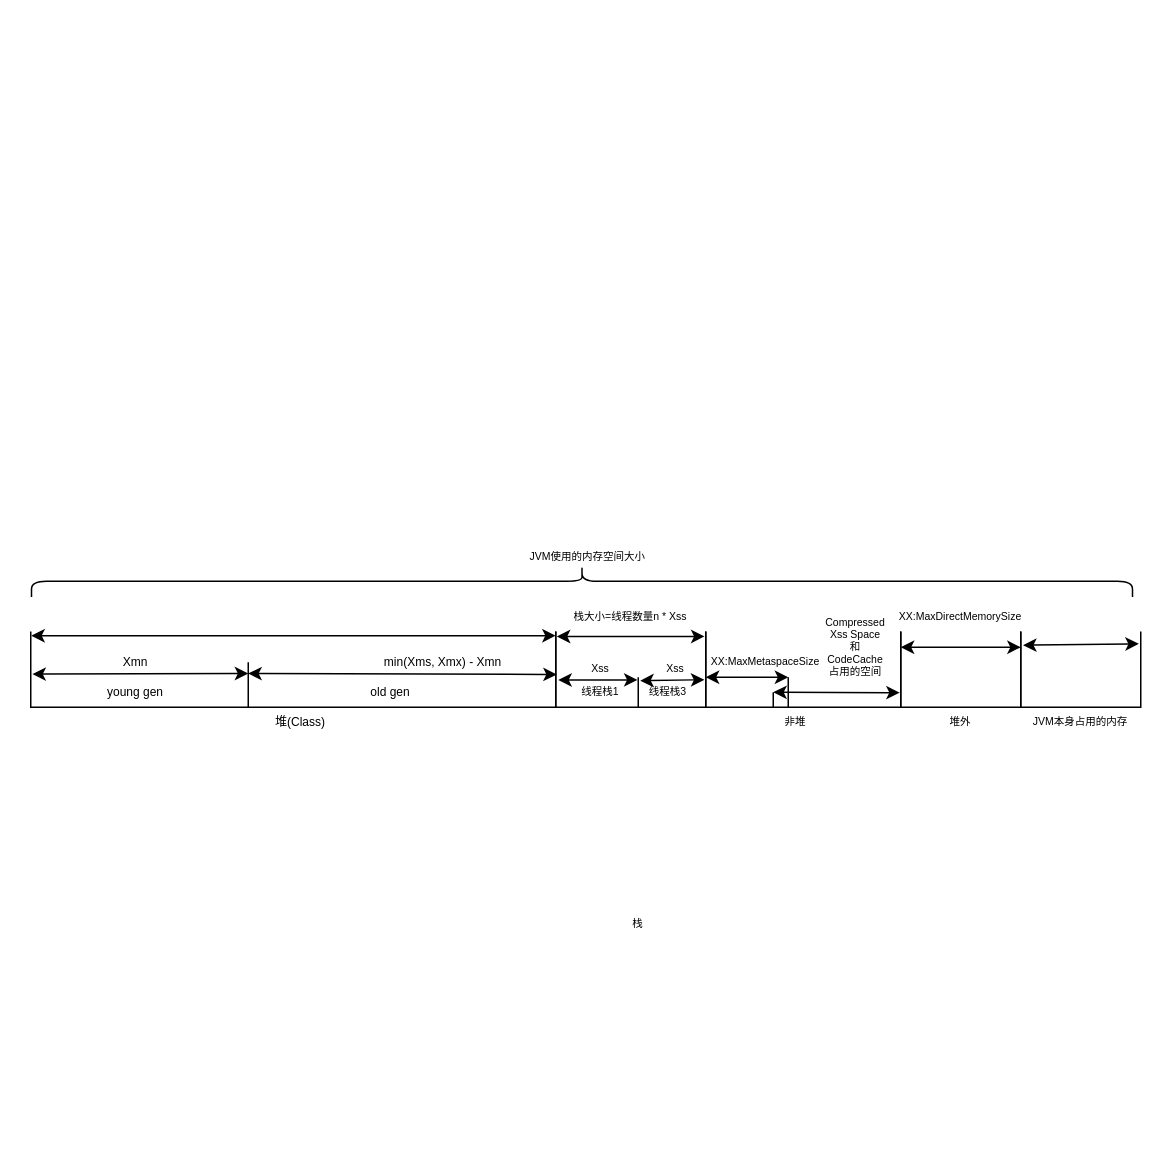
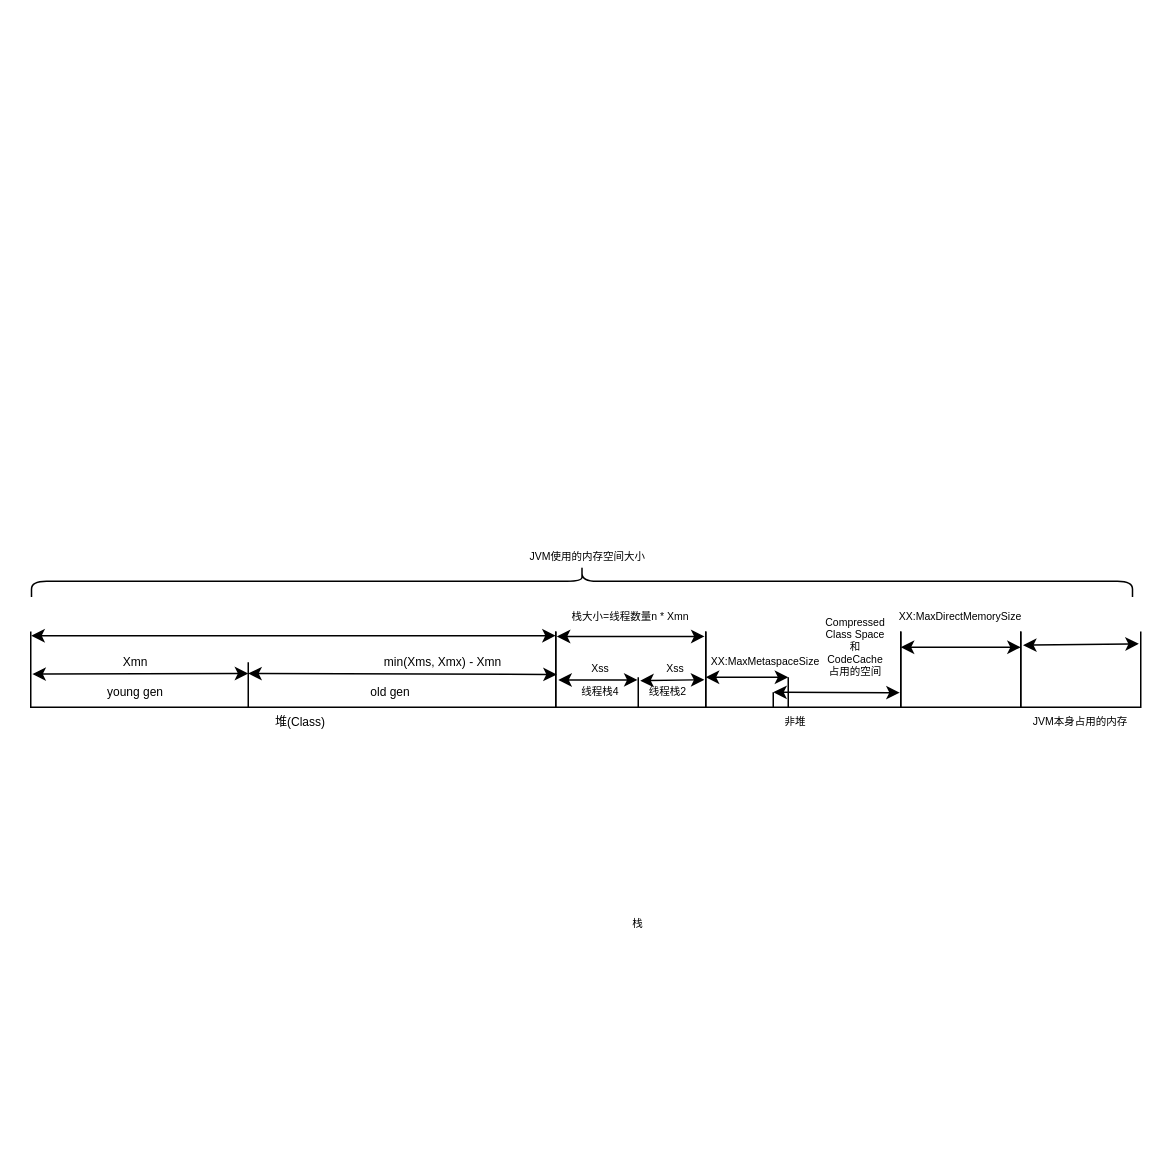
node "栈大小=线程数量n * Xss": label "栈大小=线程数量n * Xss" -> "栈大小=线程数量n * Xmn"
node "Compressed Xss Space和CodeCache占用的空间": label "Compressed Xss Space和CodeCache占用的空间" -> "Compressed Class Space和CodeCache占用的空间"
node "线程栈1": label "线程栈1" -> "线程栈4"
node "线程栈3": label "线程栈3" -> "线程栈2"
node "堆外": removed
